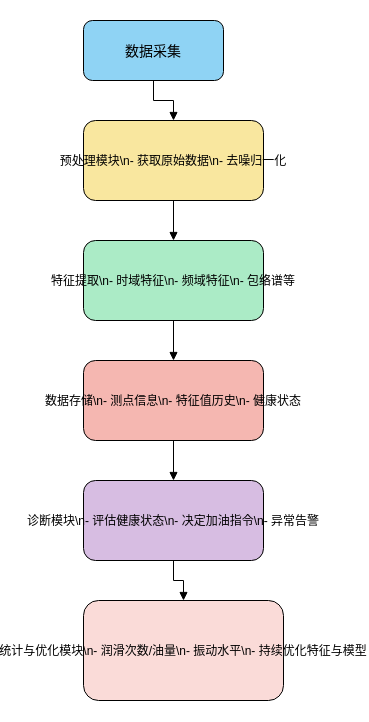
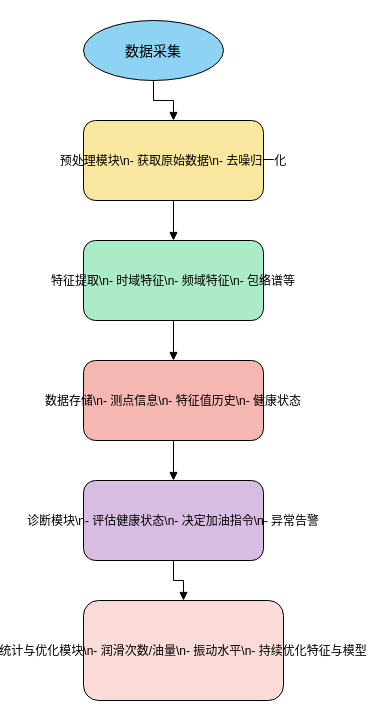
node "数据采集": shape rounded rectangle -> ellipse
